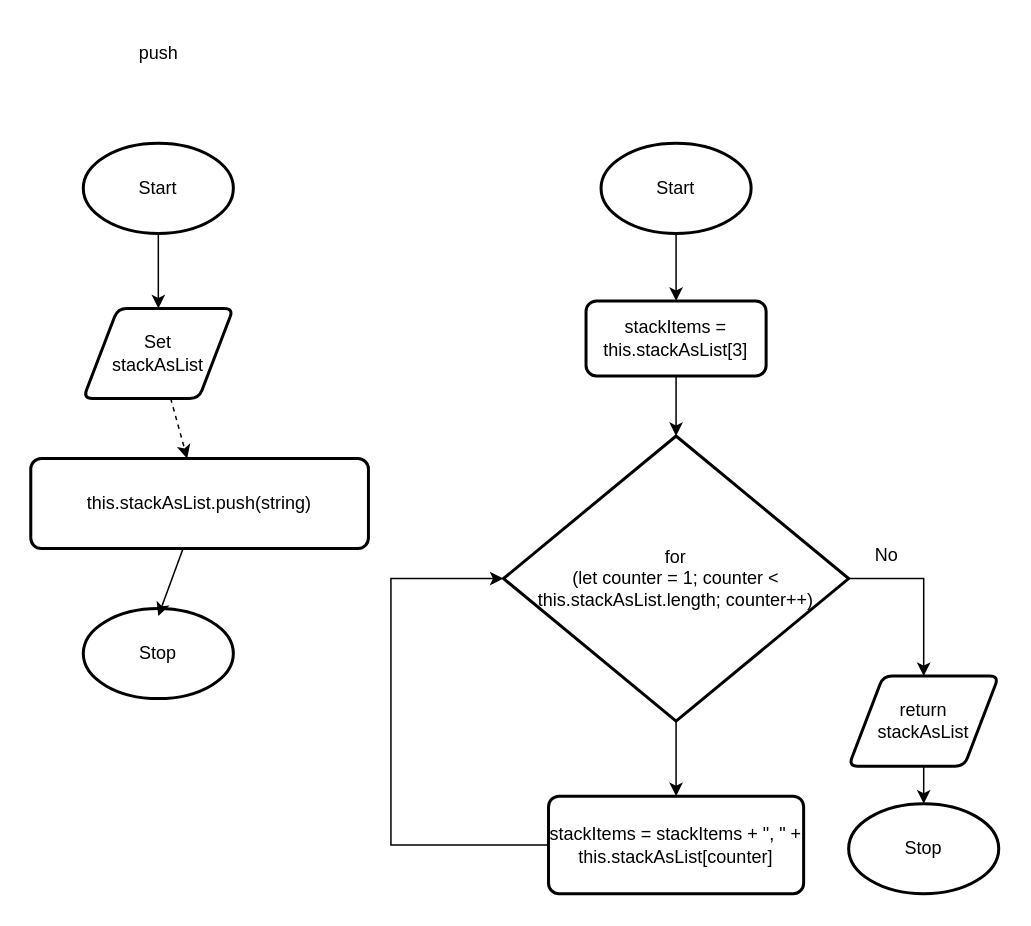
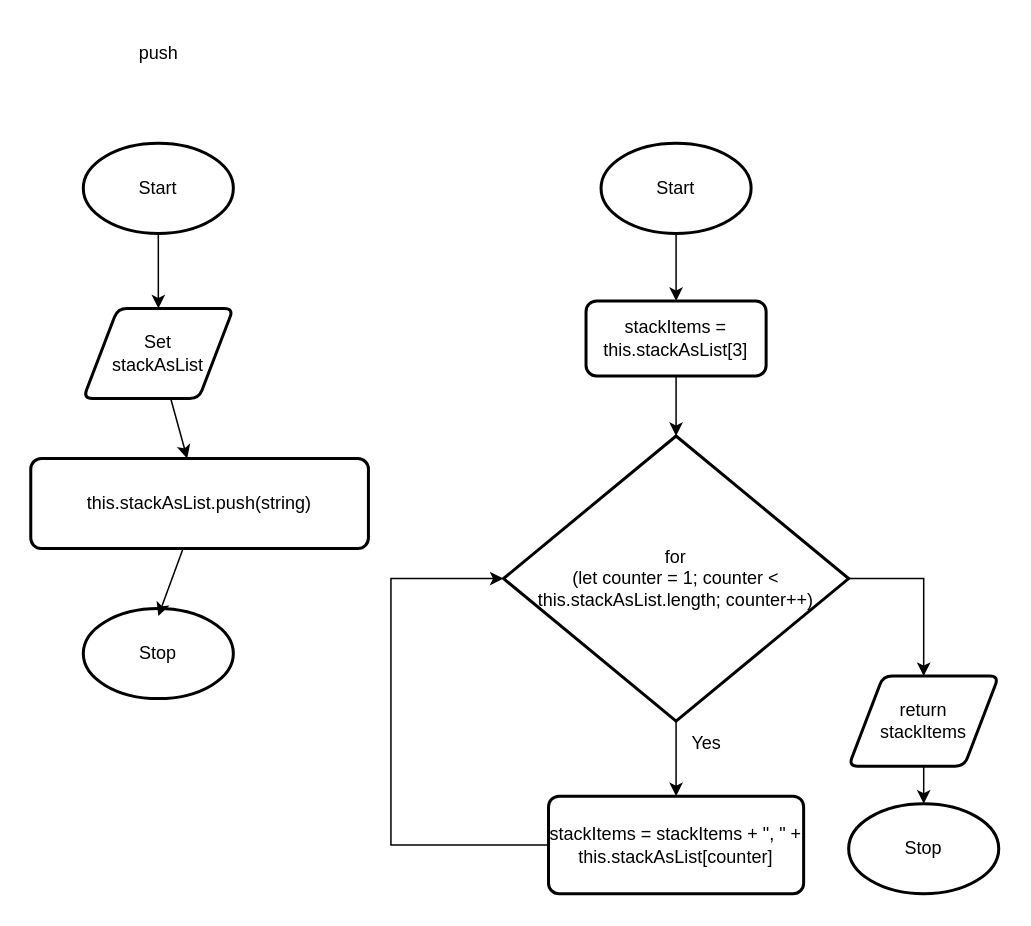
edge "Set stackAsList" -> "this.stackAsList.push(string)": style dashed -> solid
node "No": removed
node "return stackAsList": label "return stackAsList" -> "return stackItems"
node "Yes": added
